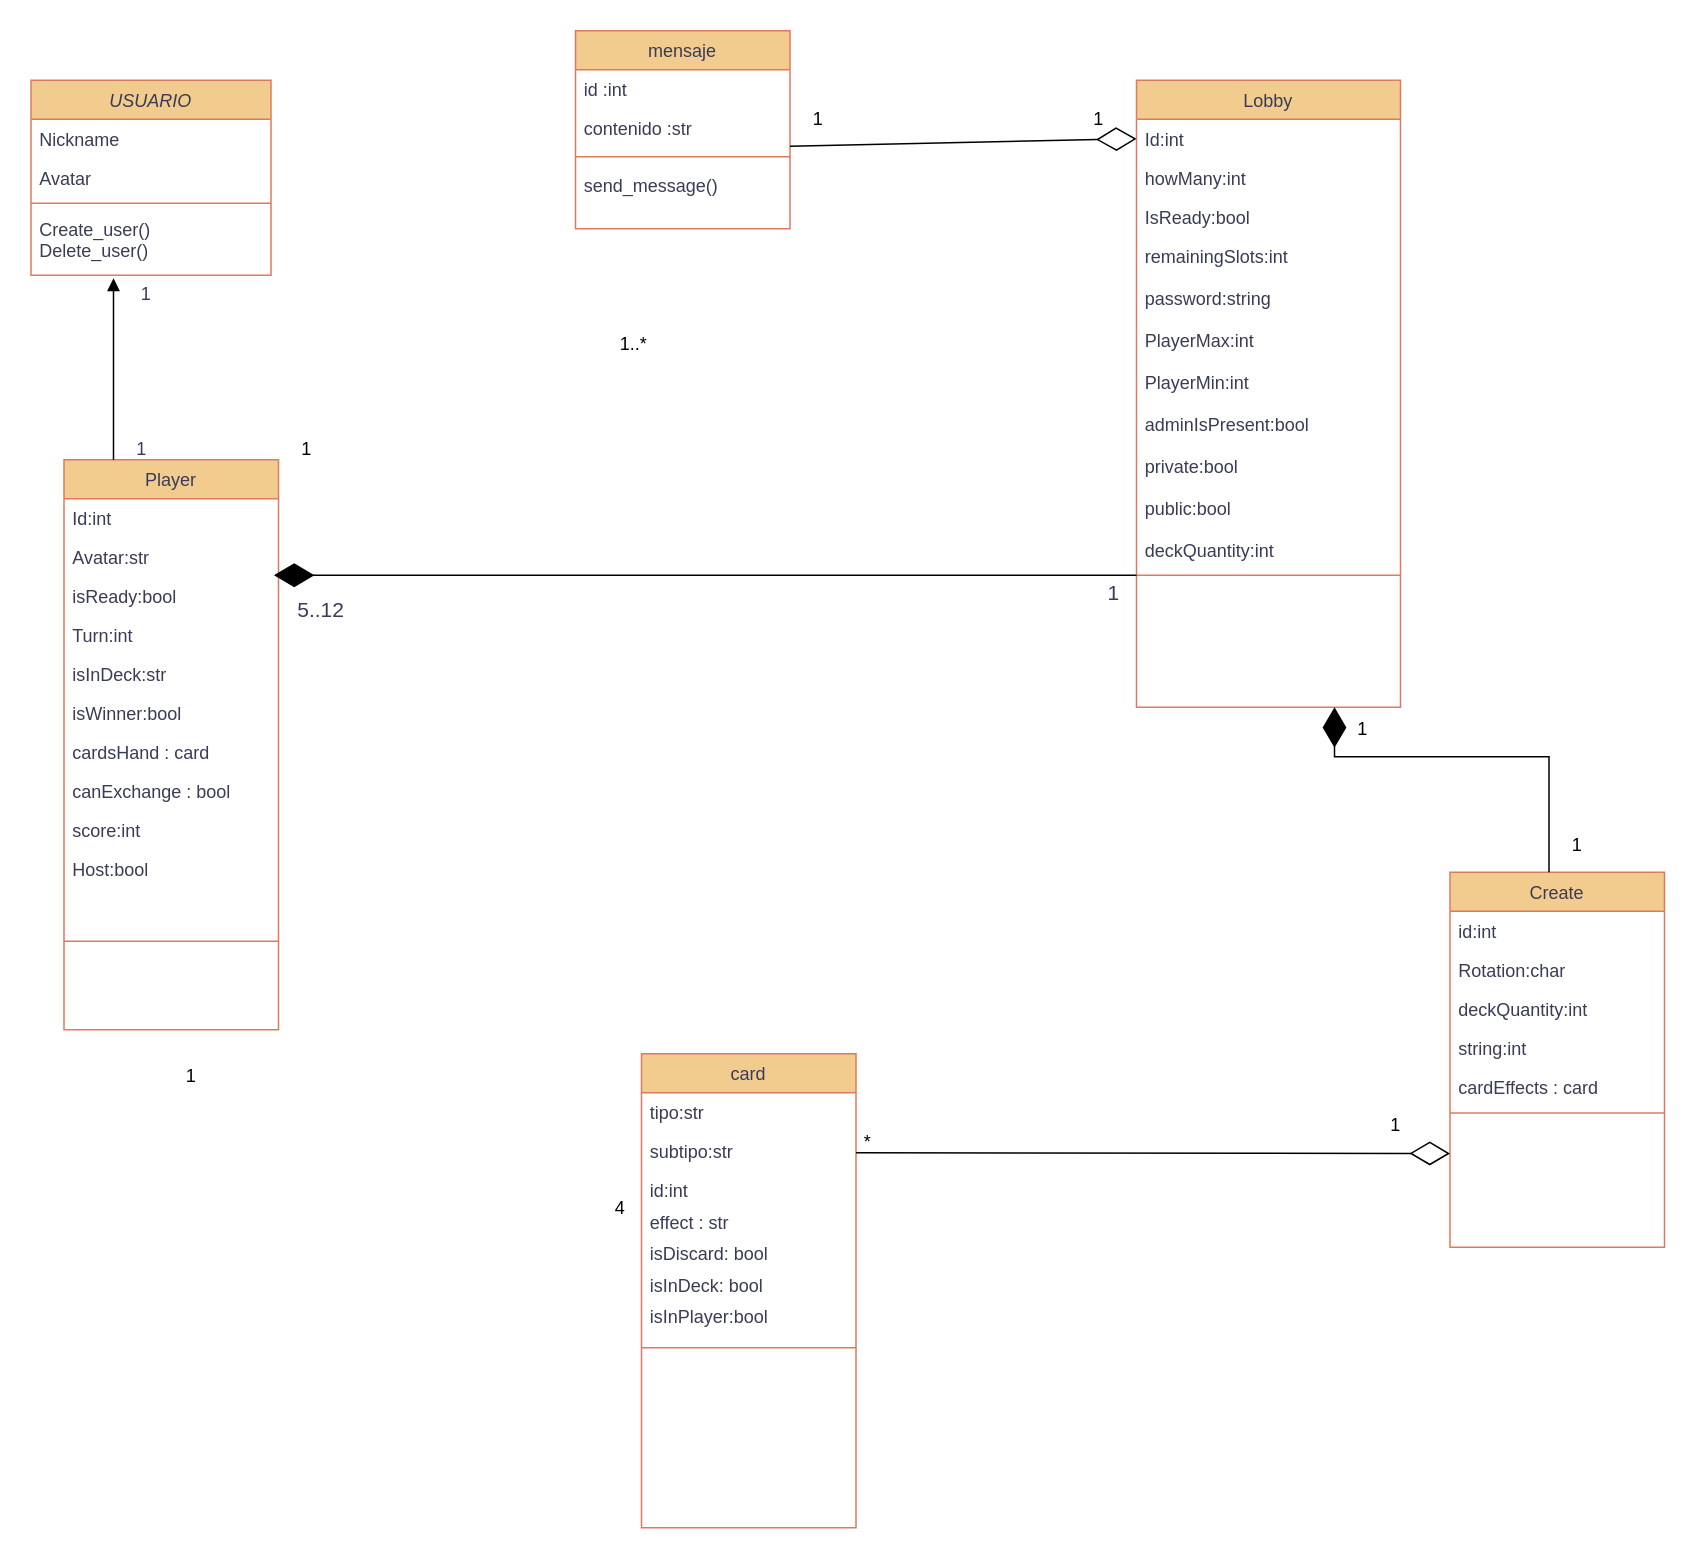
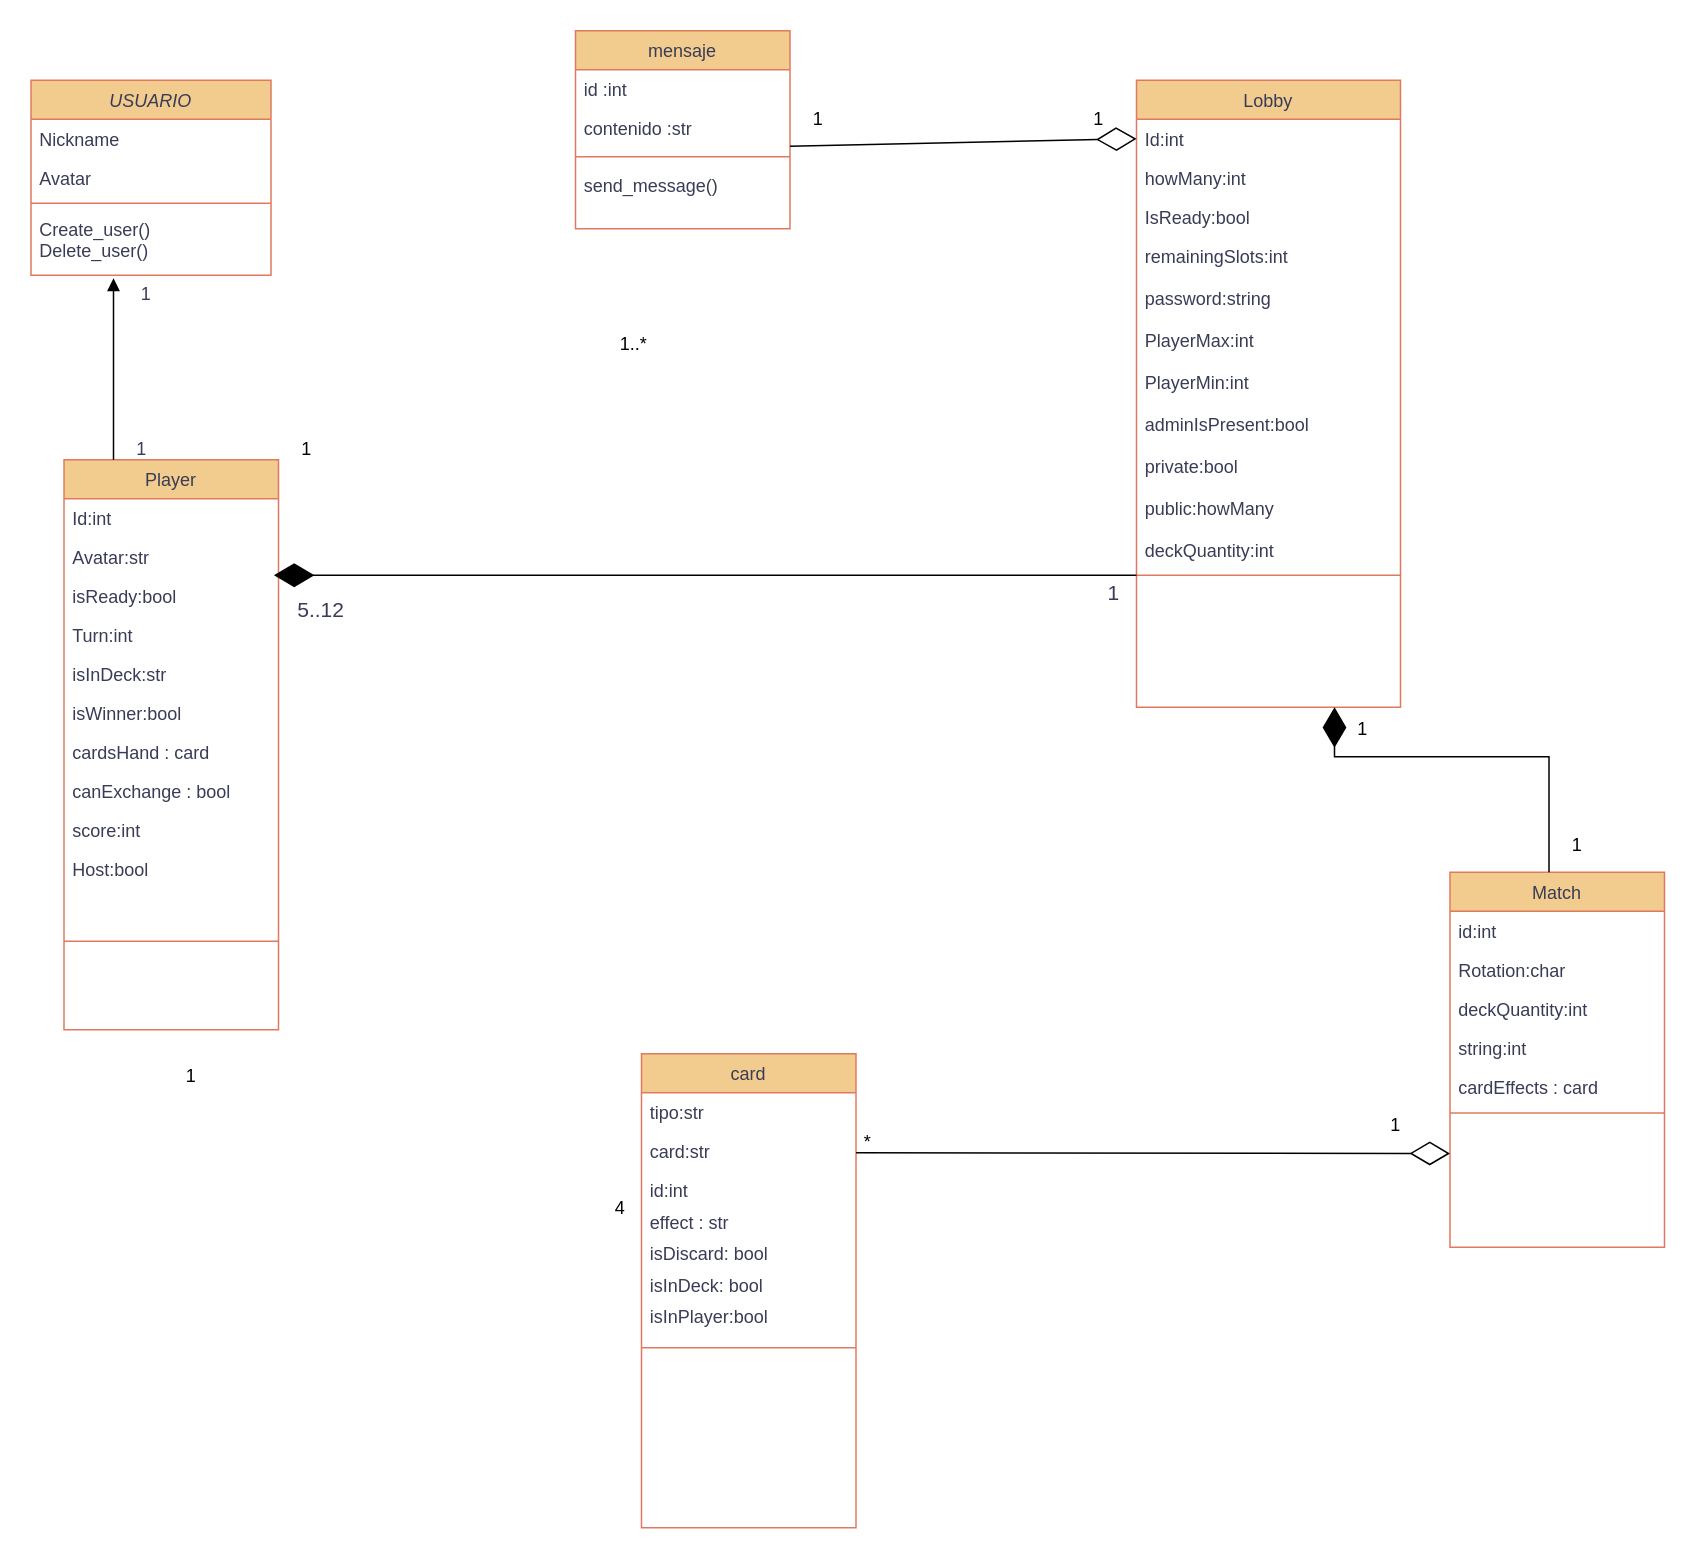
node "public:bool": label "public:bool" -> "public:howMany"
node "Create": label "Create" -> "Match"
node "subtipo:str": label "subtipo:str" -> "card:str"
